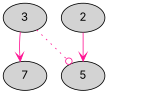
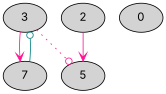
node "0": added
edge "7" -> "3": added
